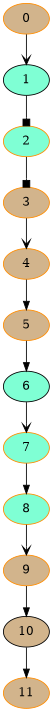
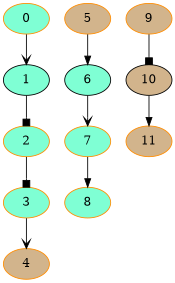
node "0": fillcolor tan -> aquamarine
node "3": fillcolor tan -> aquamarine
edge "4" -> "5": removed
edge "8" -> "9": removed
edge "9" -> "10": arrowhead normal -> box
